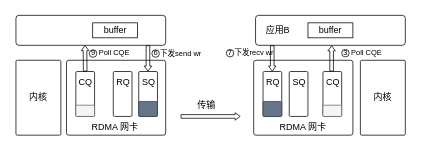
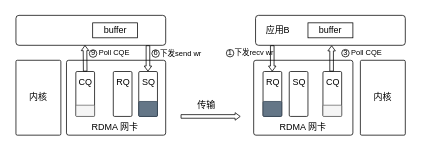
node "7": label "7" -> "1"
